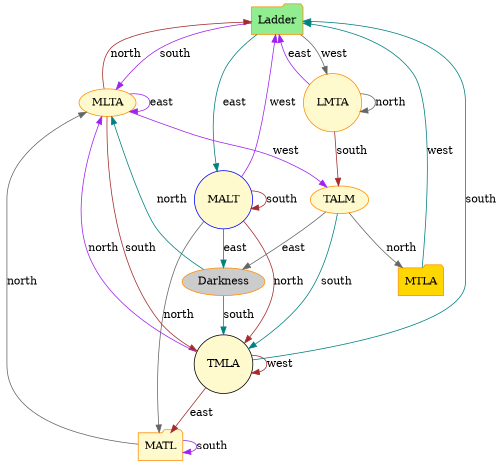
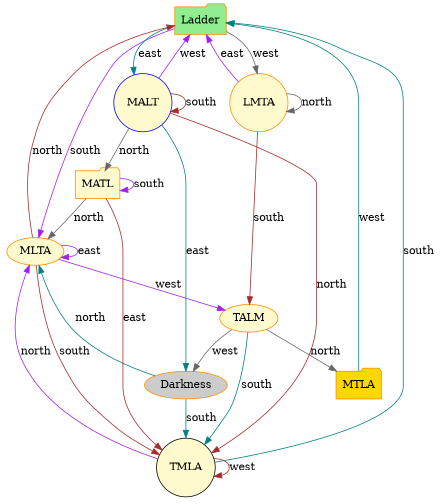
edge "TALM" -> "Darkness": label "east" -> "west"
edge "TMLA" -> "MATL": reversed
